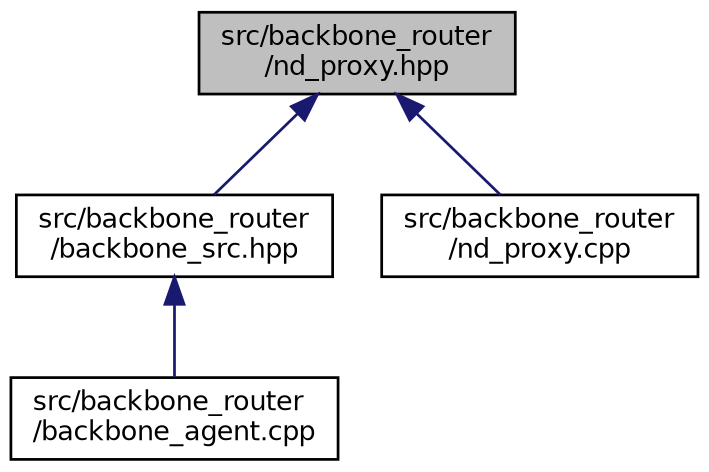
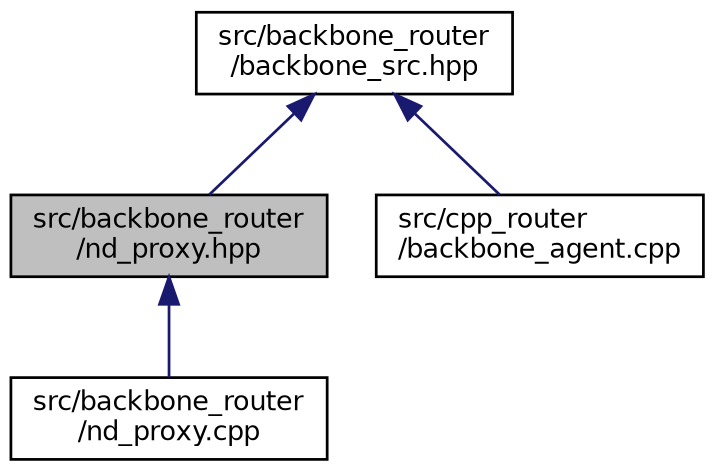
edge "src/backbone_router /backbone_src.hpp" -> "src/backbone_router /nd_proxy.hpp": reversed
node "src/backbone_router /backbone_agent.cpp": label "src/backbone_router /backbone_agent.cpp" -> "src/cpp_router /backbone_agent.cpp"
